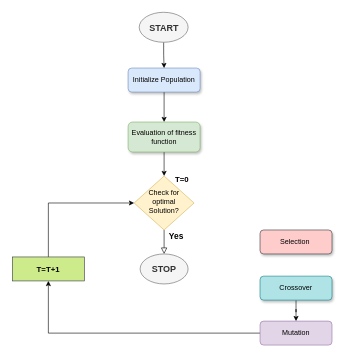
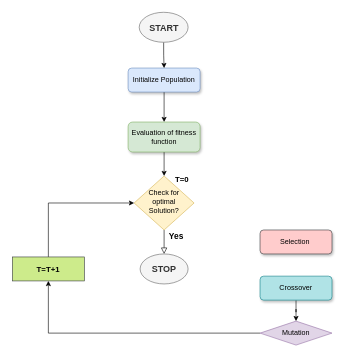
node "Mutation": shape rounded rectangle -> diamond
